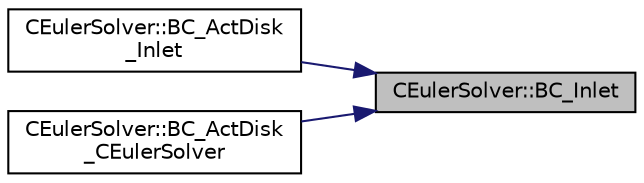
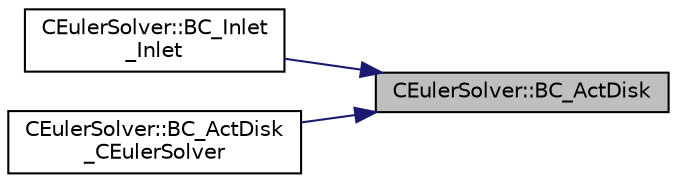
node "CEulerSolver::BC_ActDisk _Inlet": label "CEulerSolver::BC_ActDisk _Inlet" -> "CEulerSolver::BC_Inlet _Inlet"
node "CEulerSolver::BC_Inlet": label "CEulerSolver::BC_Inlet" -> "CEulerSolver::BC_ActDisk"
